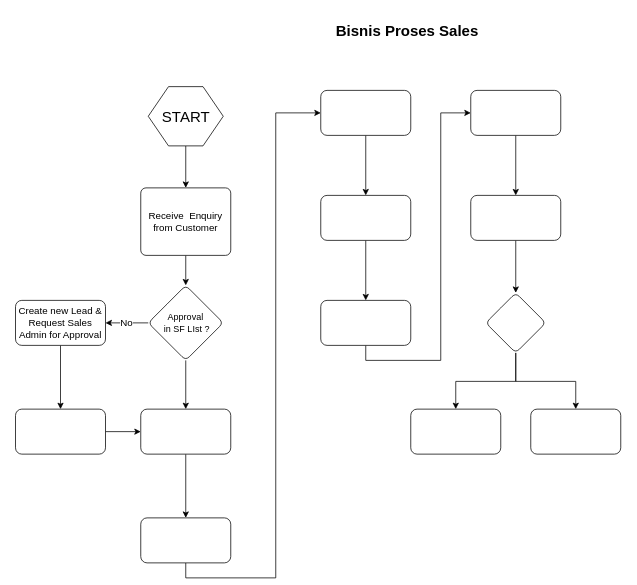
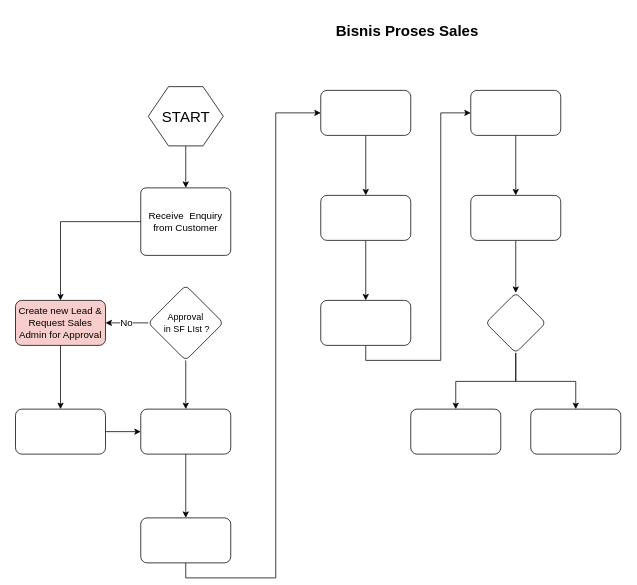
edge "Receive Enquiry from Customer" -> "Approval in SF LIst ?": now "Receive Enquiry from Customer" -> "Create new Lead & Request Sales Admin for Approval"
node "Create new Lead & Request Sales Admin for Approval": fillcolor #ffffff -> #f8cecc
